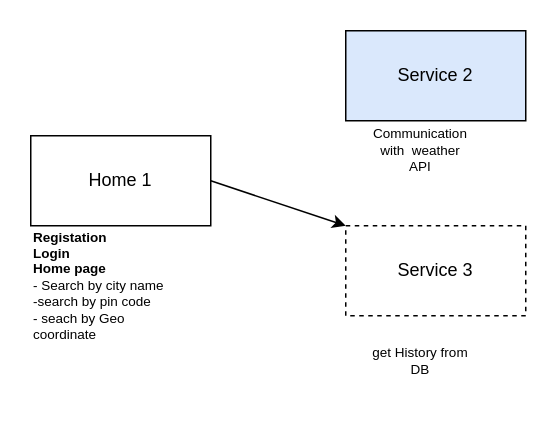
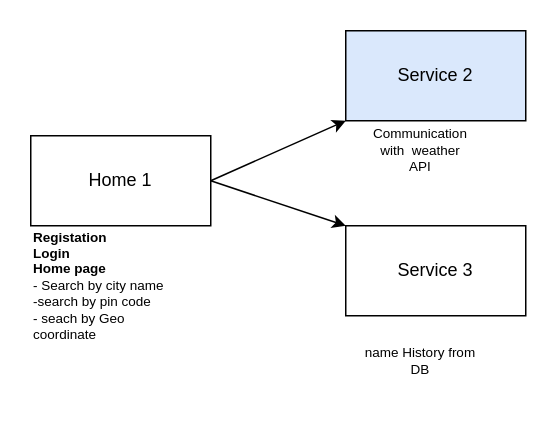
edge "Home 1" -> "Service 2": added
node "Service 3": style dashed -> solid
node "get History from DB": label "get History from DB" -> "name History from DB"
